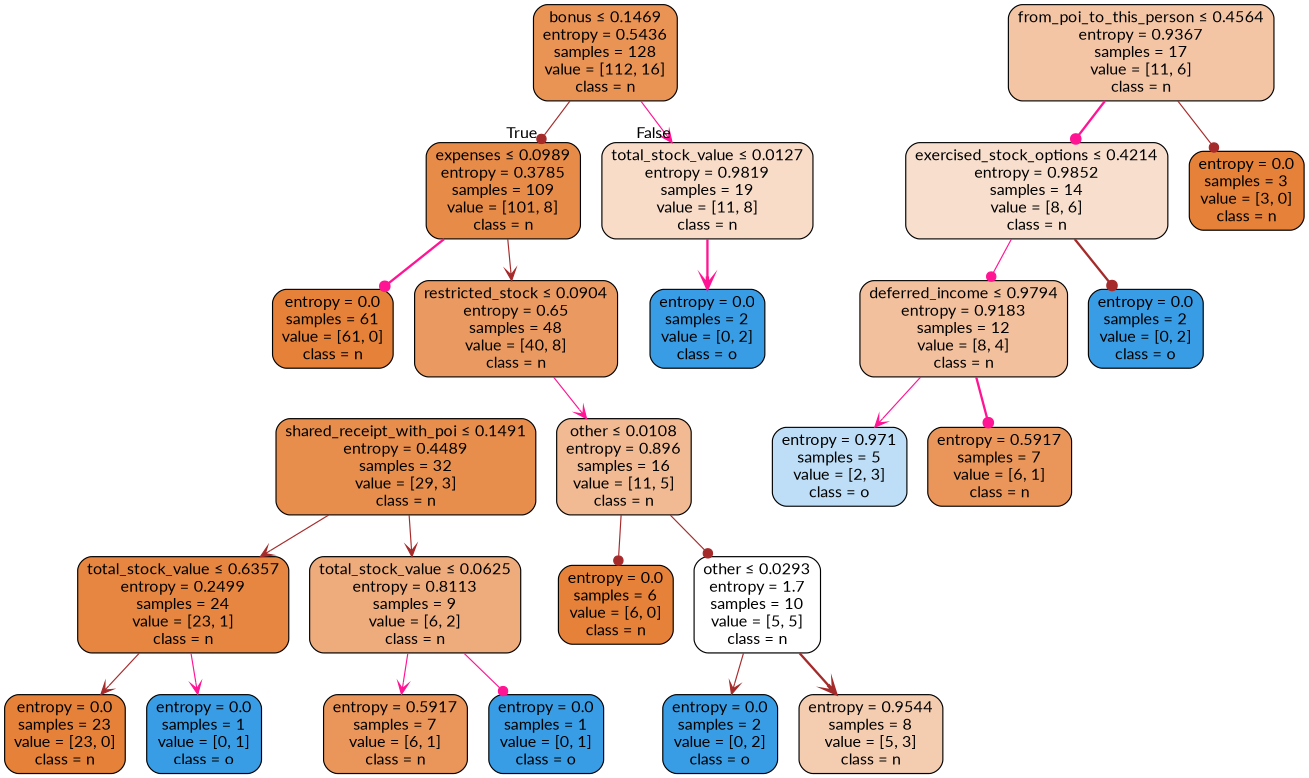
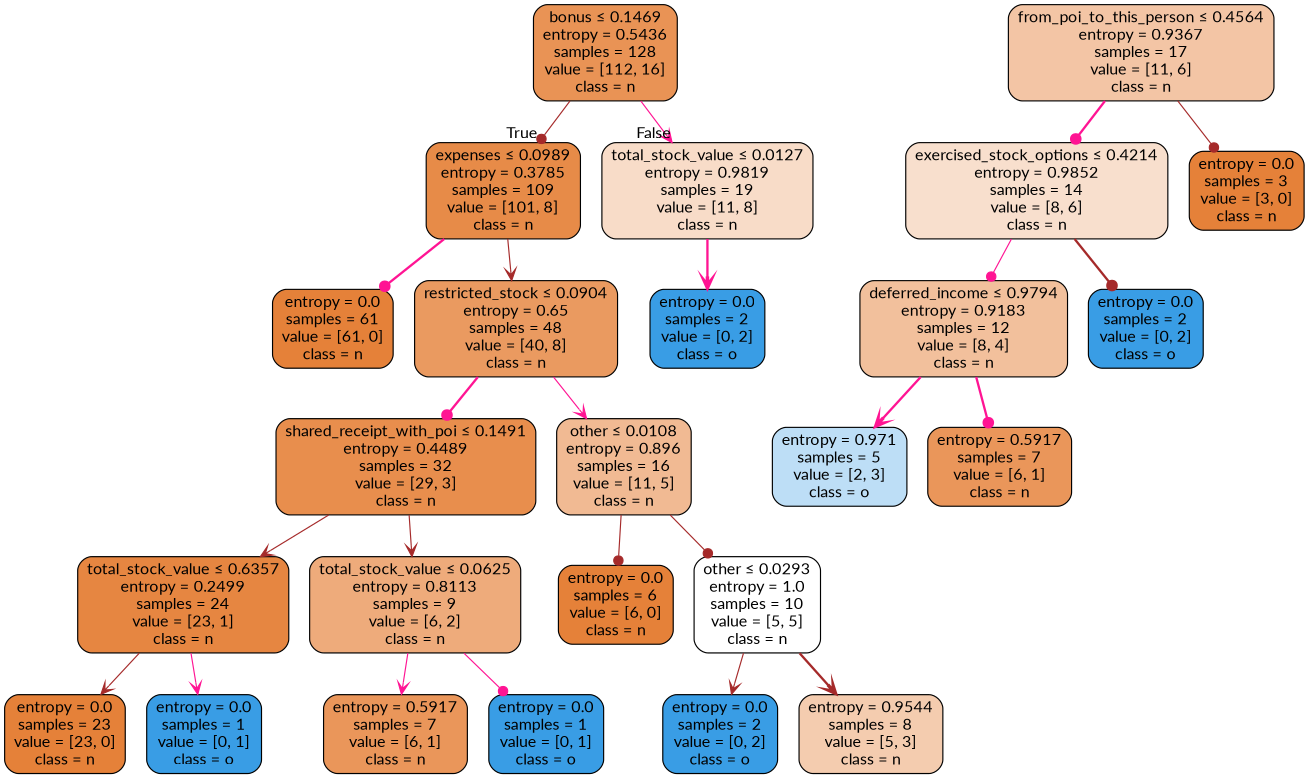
edge "restricted_stock ≤ 0.0904" -> "shared_receipt_with_poi ≤ 0.1491": added
edge "deferred_income ≤ 0.9794" -> "entropy = 0.971": style solid -> bold
node "other ≤ 0.0293": text "entropy = 1.7" -> "entropy = 1.0"
